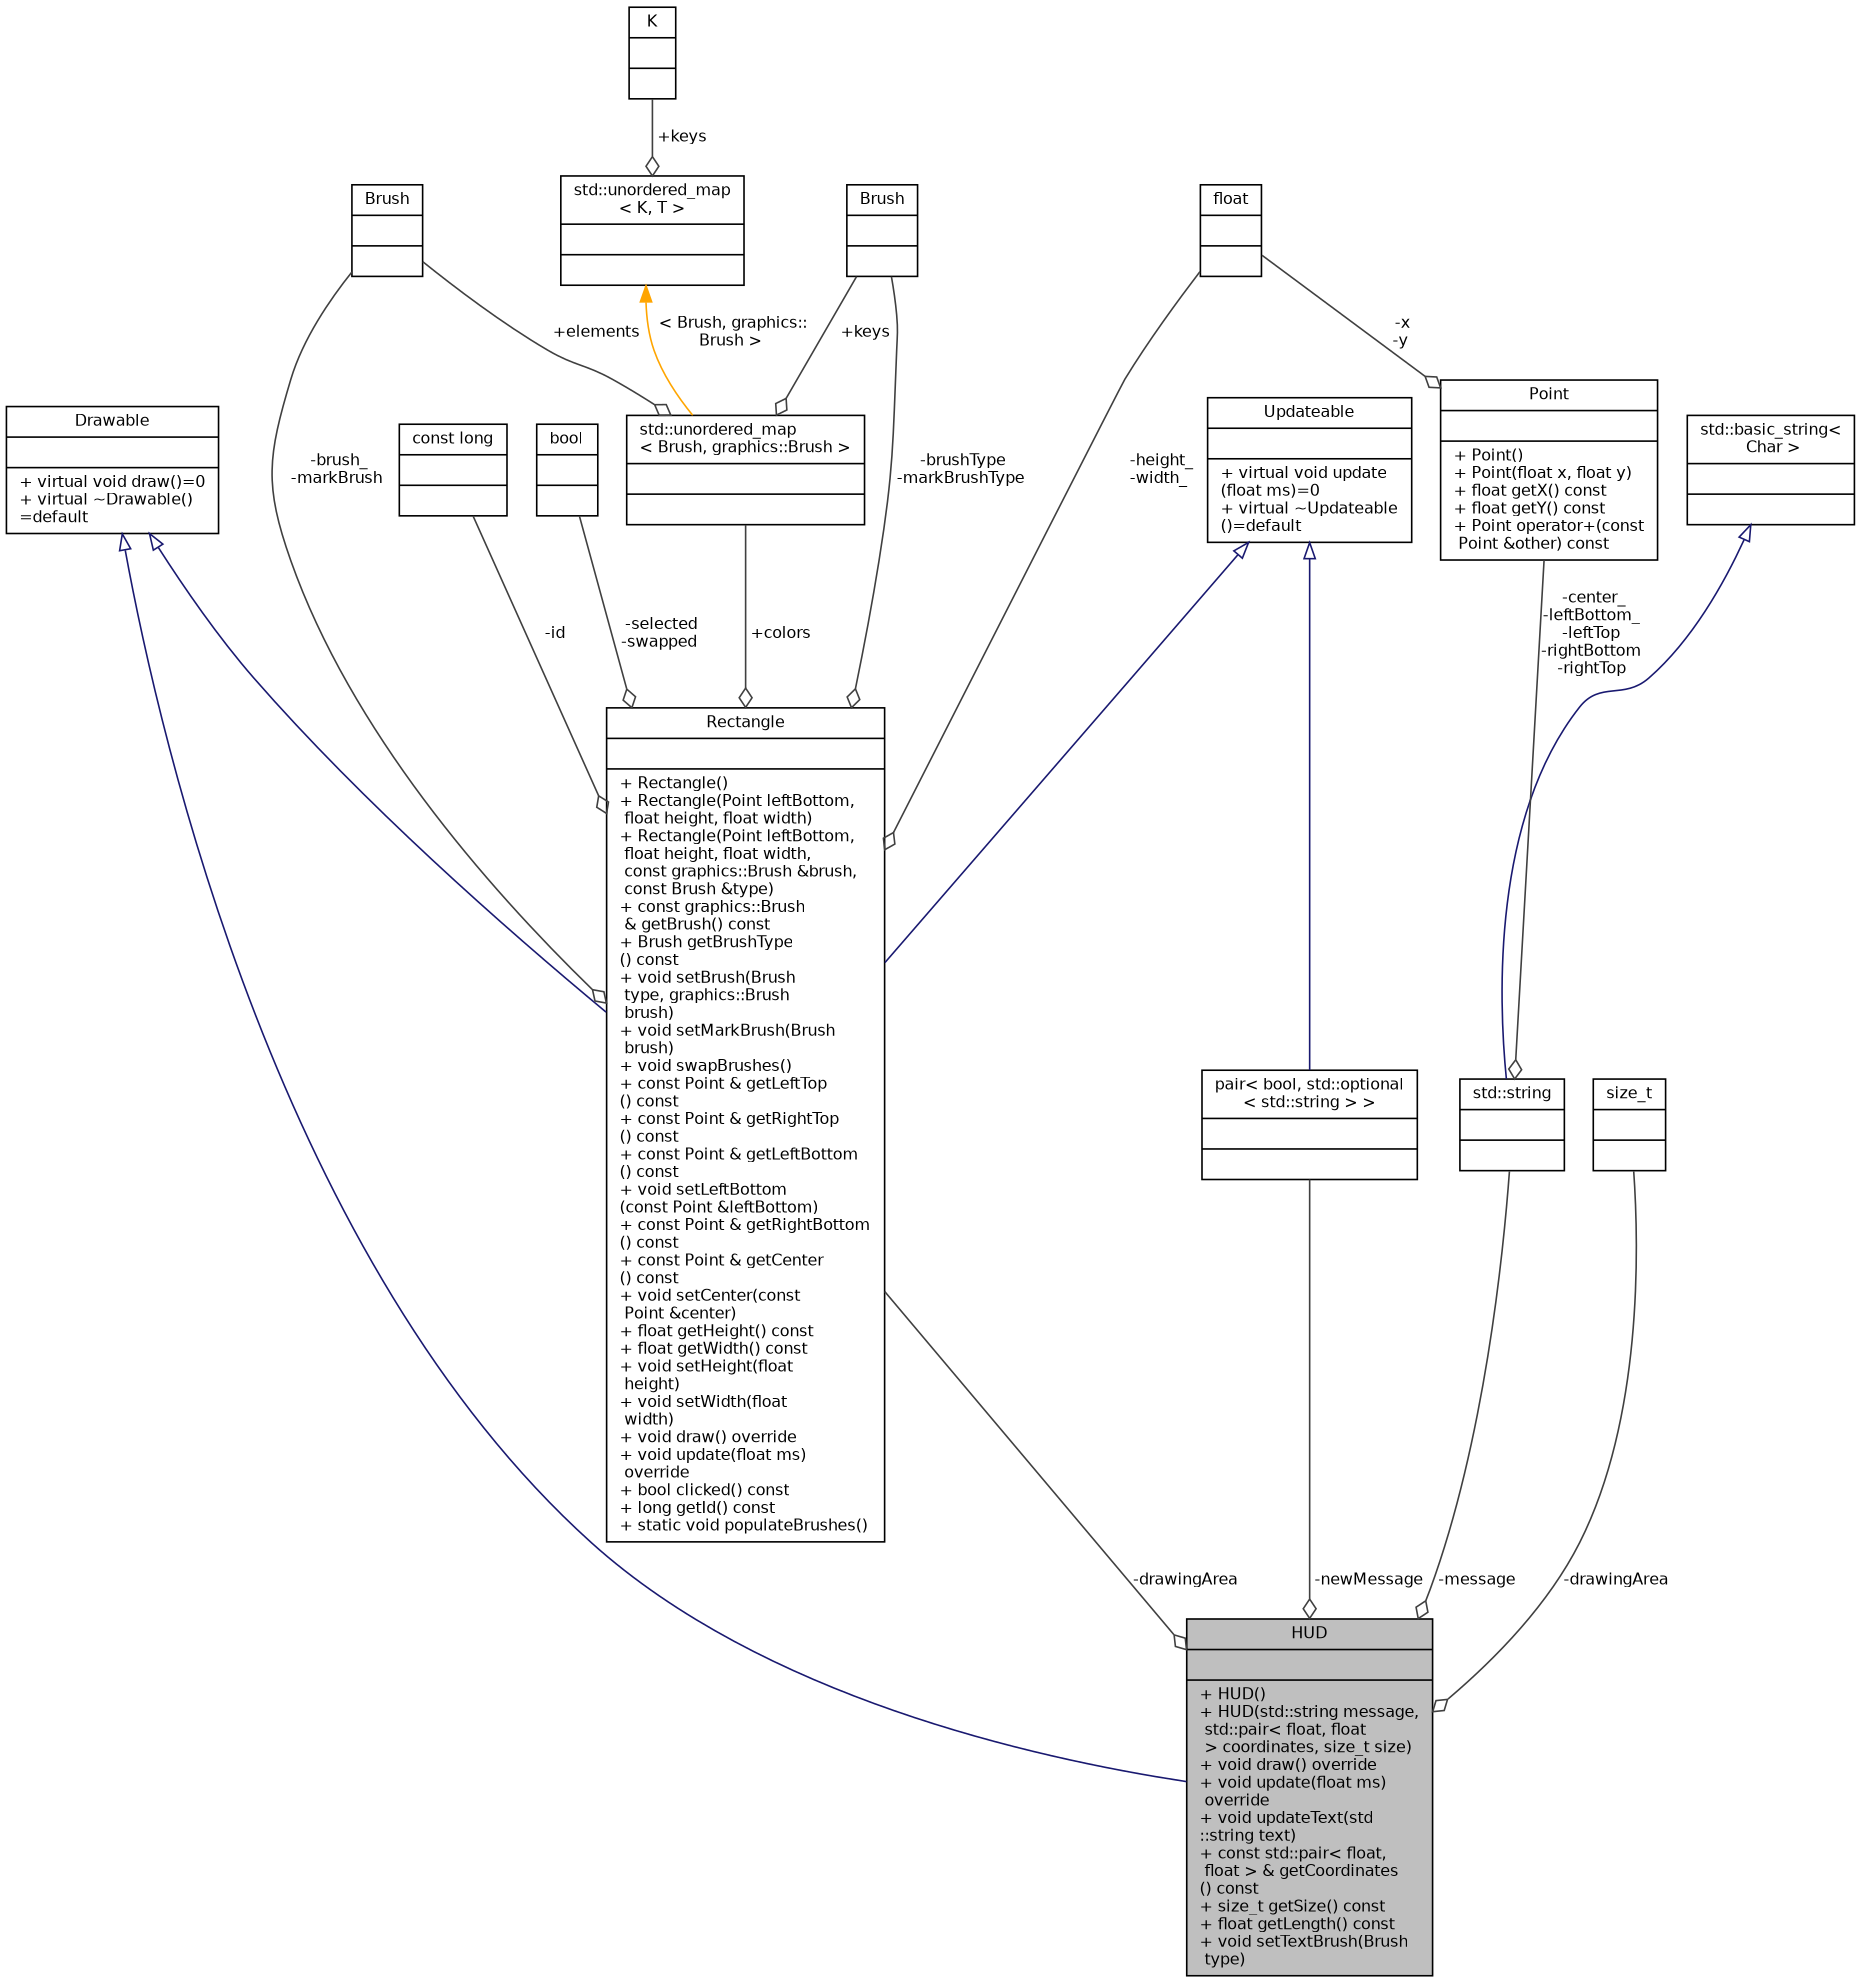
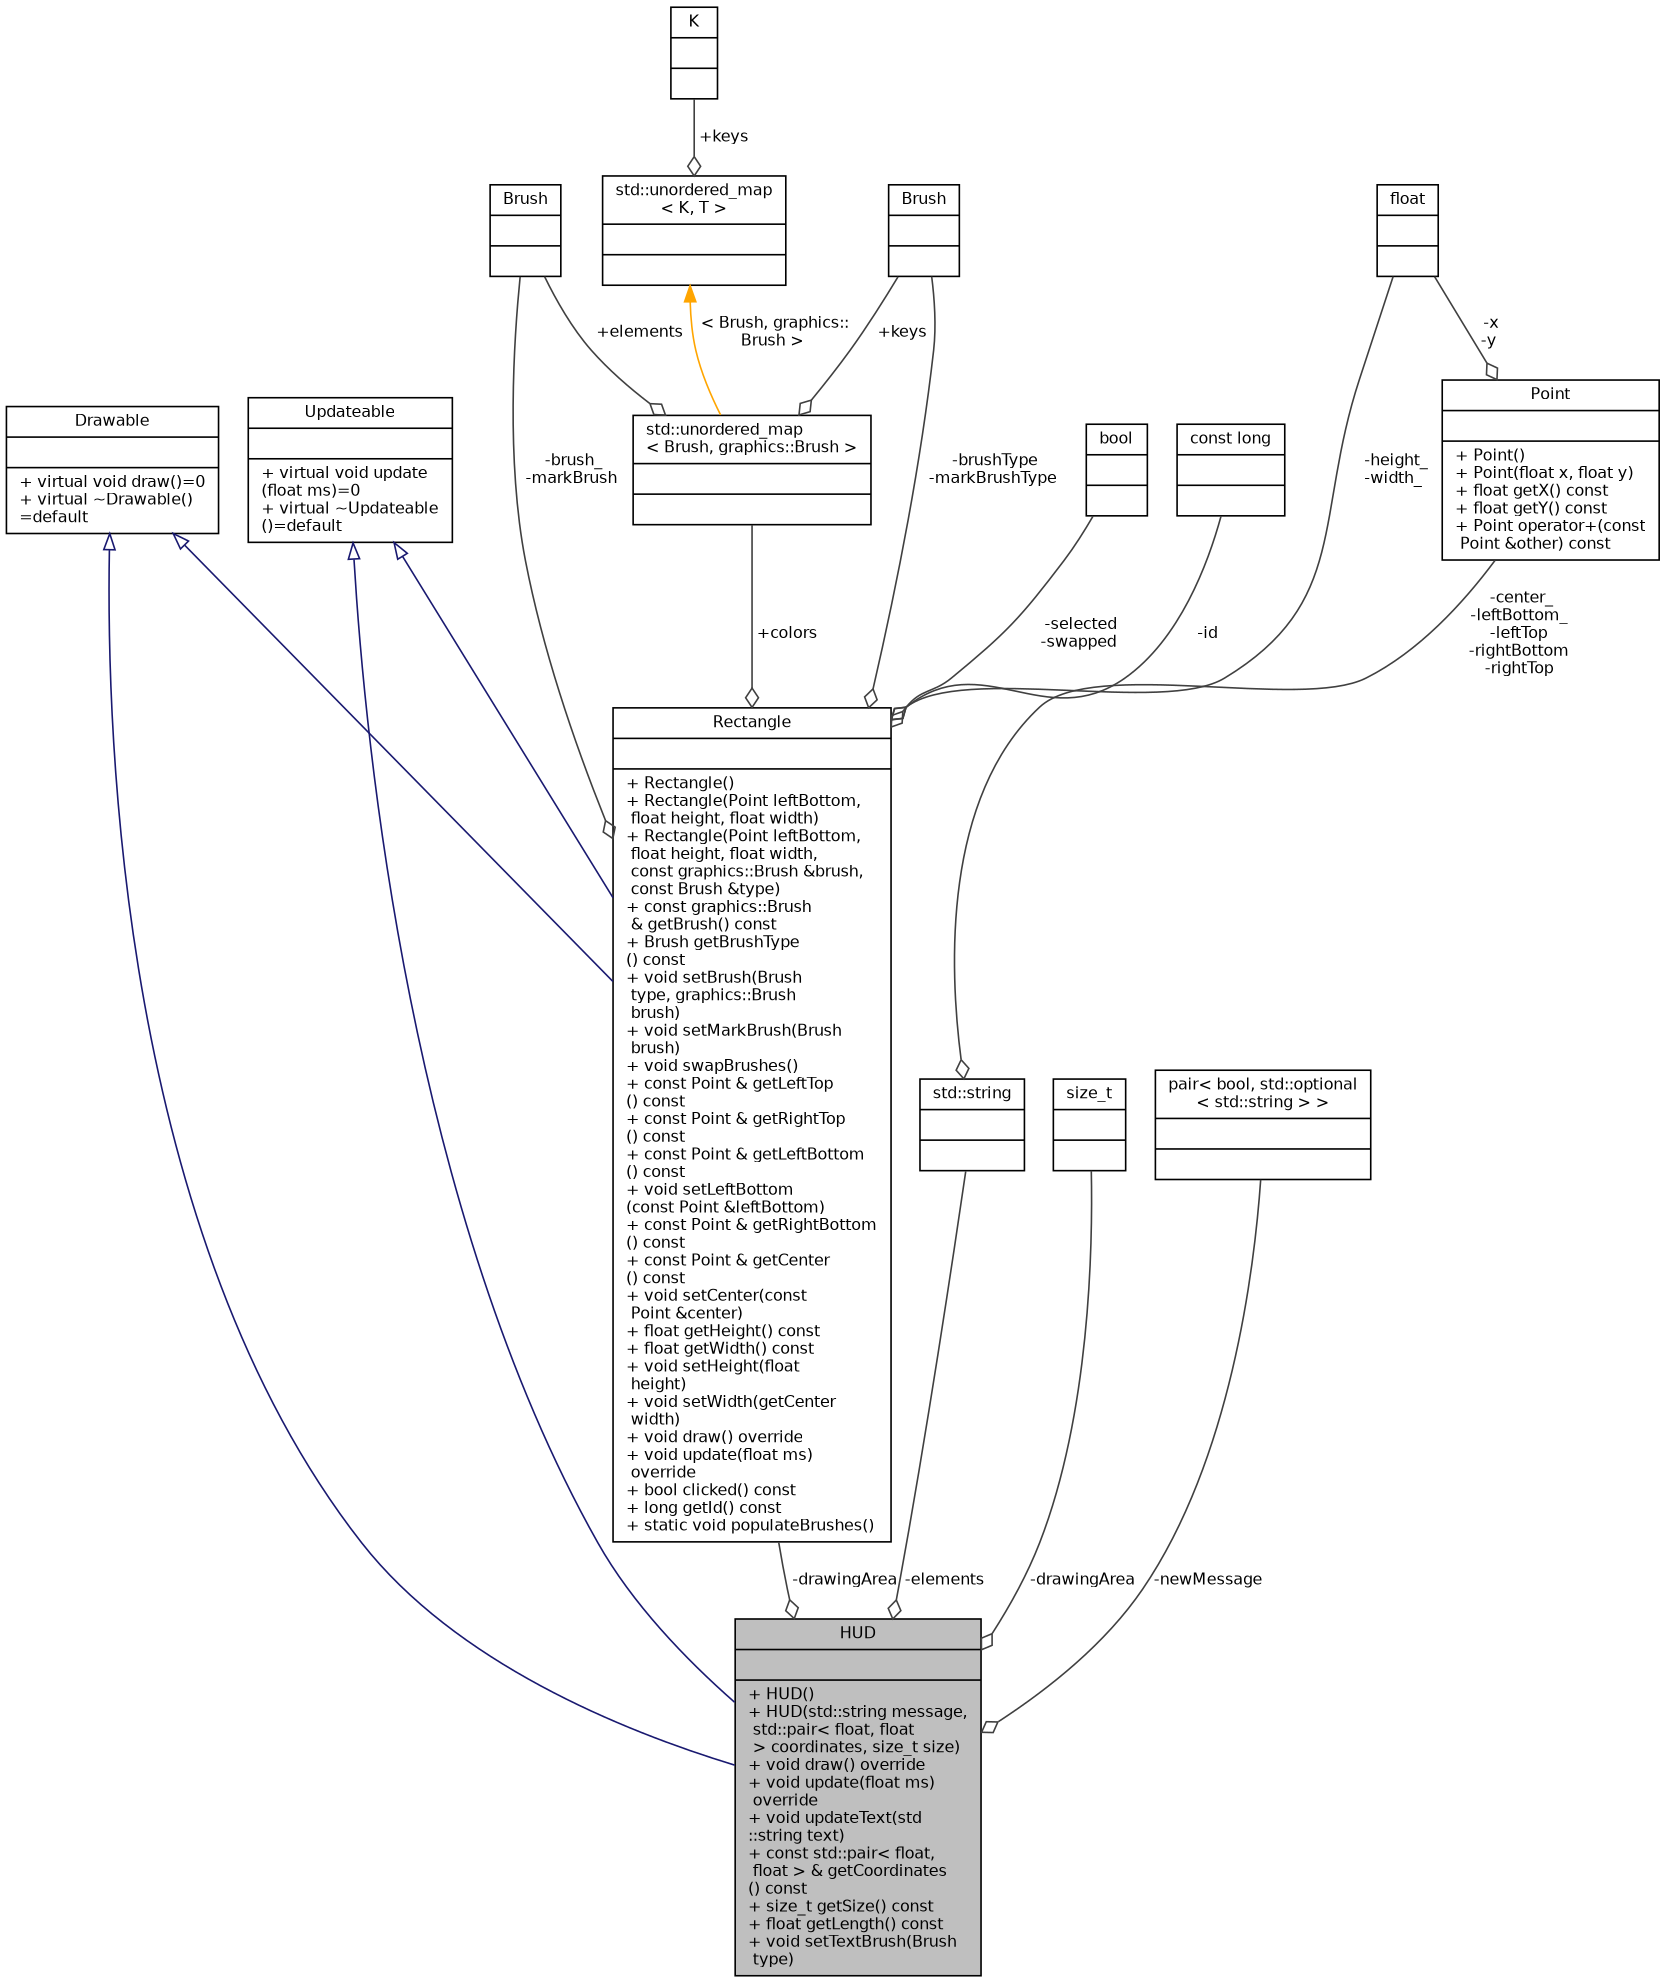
node "std::basic_string<": removed
edge "pair< bool, std::optional" -> "Updateable": now "HUD" -> "Updateable"
node "Rectangle": text "+ void setWidth(float" -> "+ void setWidth(getCenter"
edge "std::string" -> "HUD": label " -message" -> " -elements"
